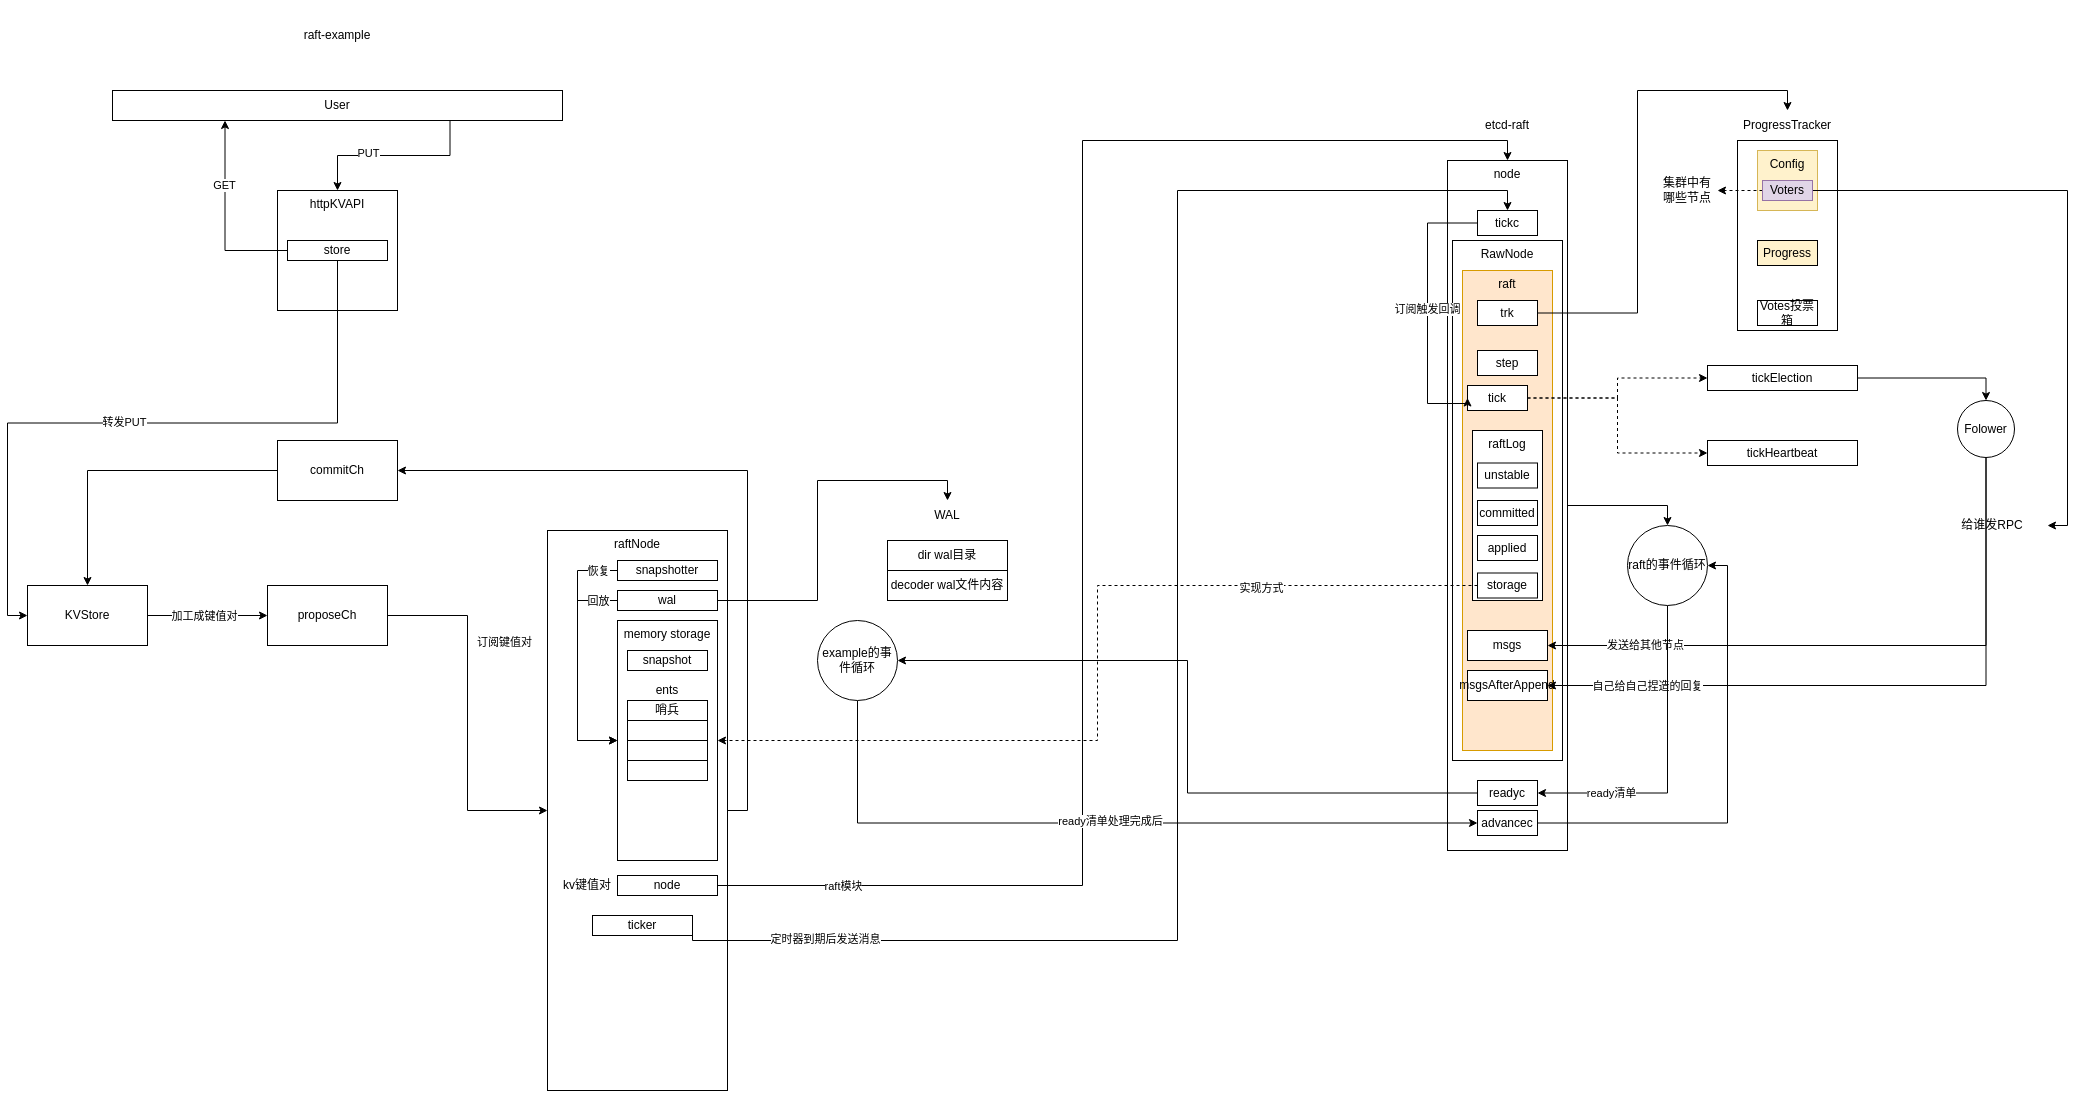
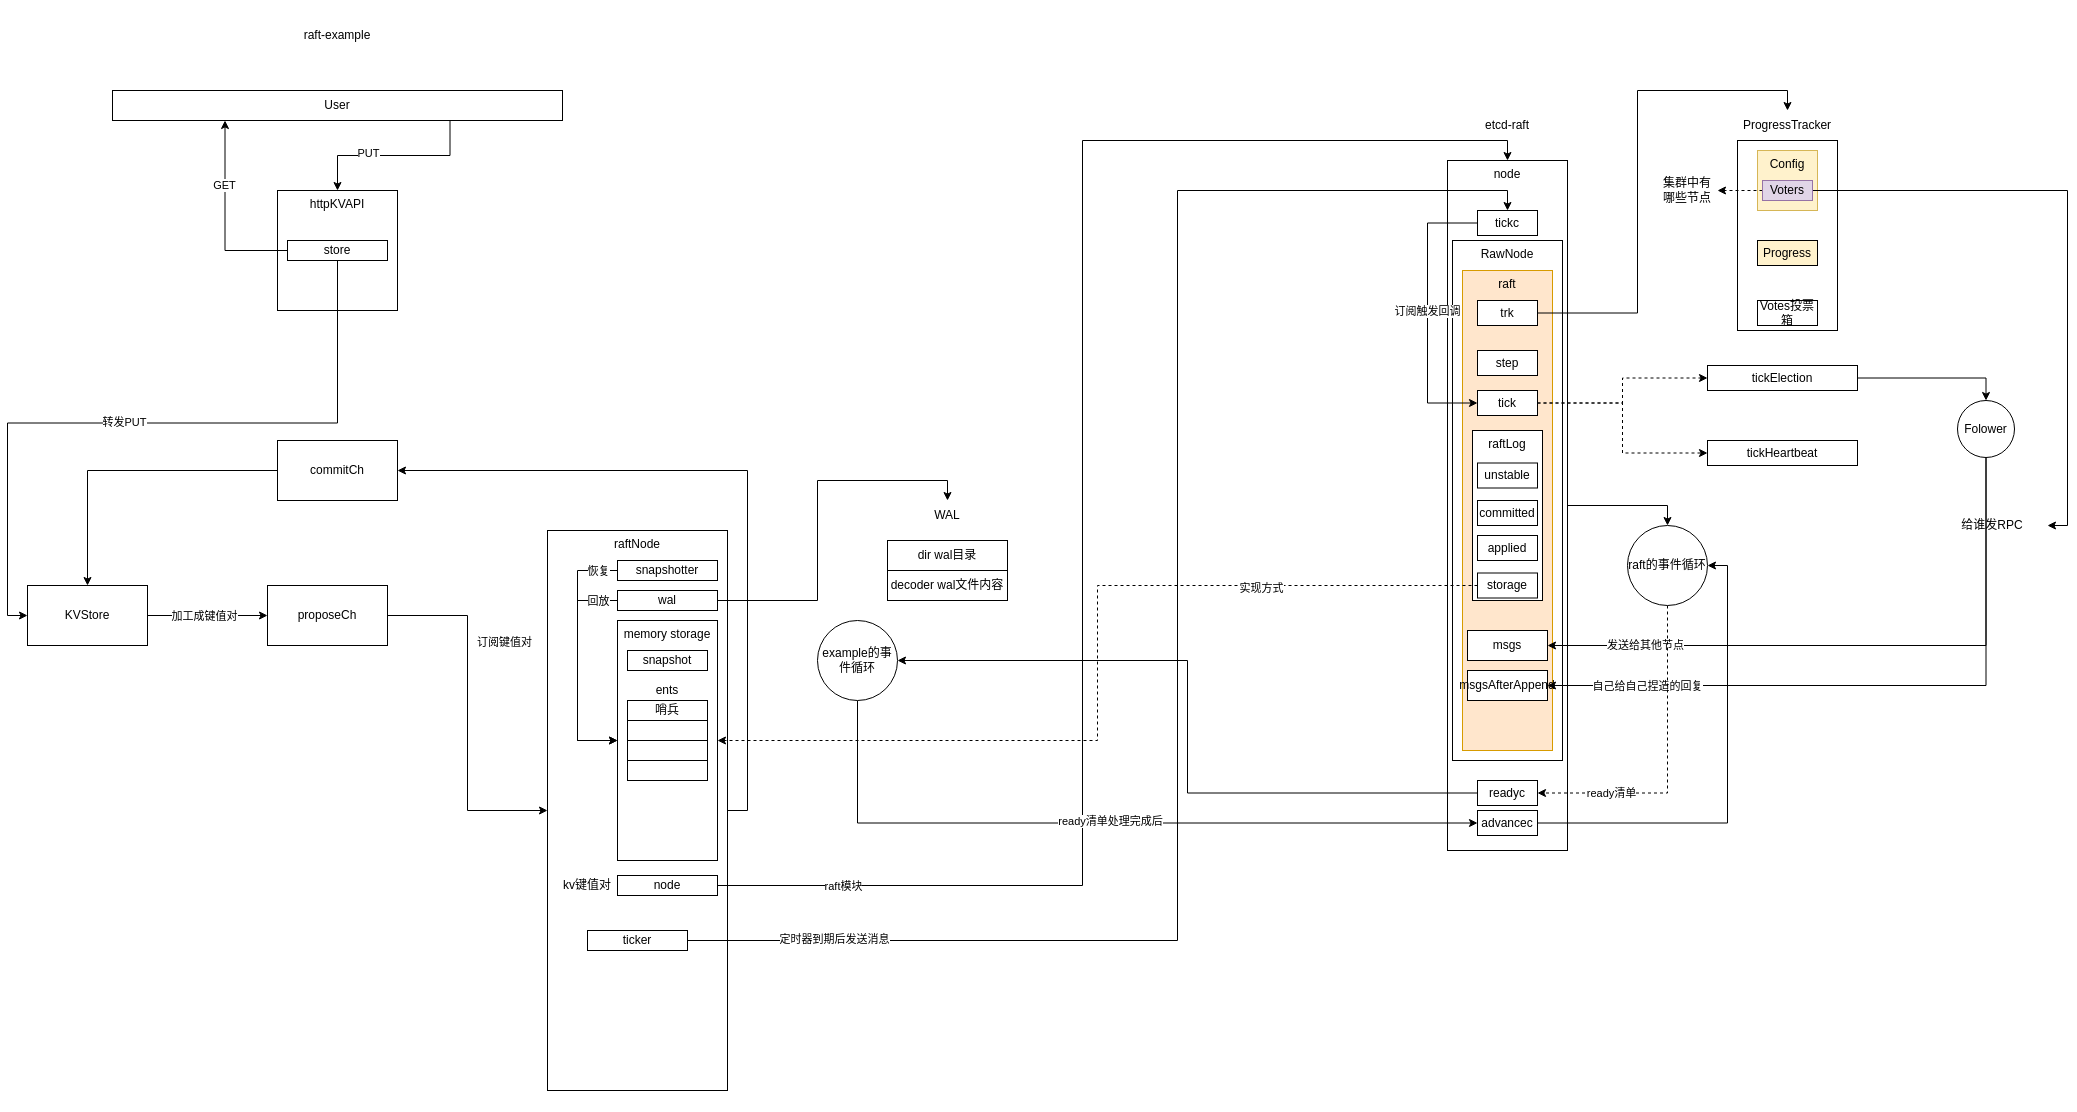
node "tick": moved (1498, 398) -> (1508, 403)
edge "raft的事件循环" -> "readyc": style solid -> dashed
node "ticker": moved (643, 926) -> (638, 941)
